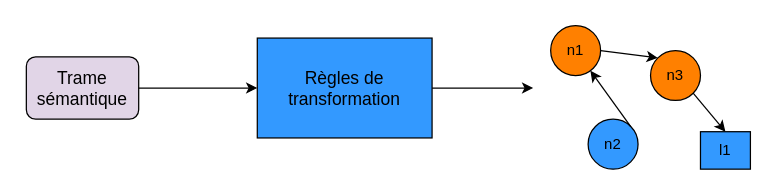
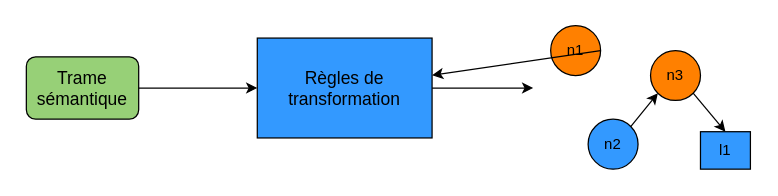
edge "n1" -> "n3": now "n1" -> "Règles de transformation"
node "Trame sémantique": fillcolor #e1d5e7 -> #97d077
edge "n2" -> "n1": now "n2" -> "n3"
